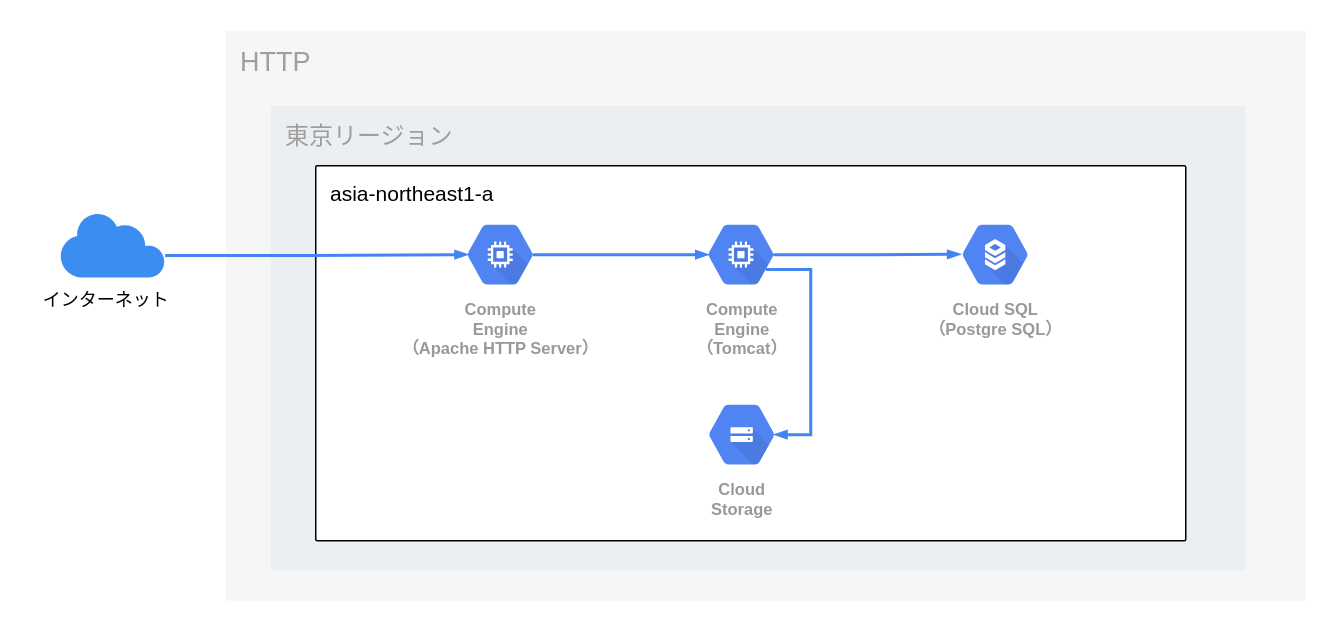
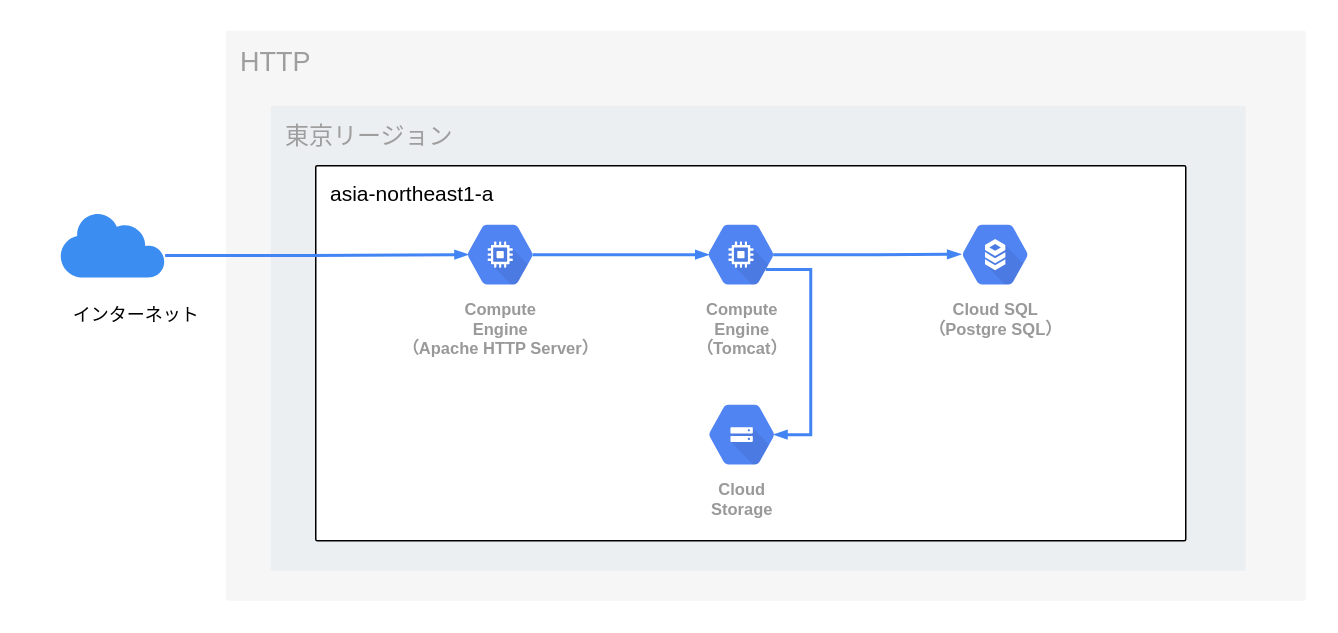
node "インターネット": moved (106, 301) -> (136, 316)
